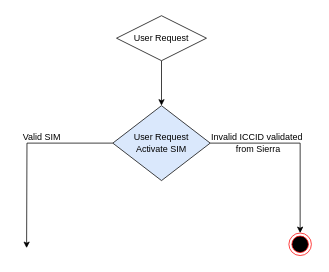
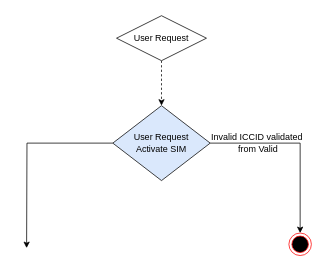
edge "User Request" -> "User Request Activate SIM": style solid -> dashed
node "Valid SIM": removed
node "Invalid ICCID validated from Sierra": label "Invalid ICCID validated from Sierra" -> "Invalid ICCID validated from Valid"
